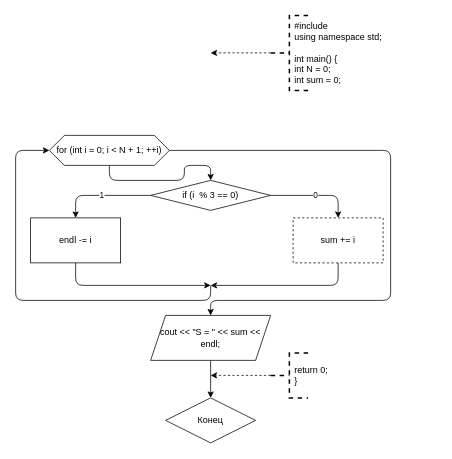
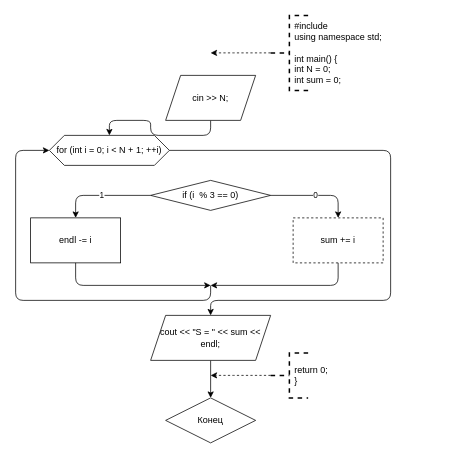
node "cin >> N;": added
edge "cin >> N;" -> "for (int i = 0; i < N + 1; ++i)": added
edge "for (int i = 0; i < N + 1; ++i)" -> "if (i % 3 == 0)": removed
